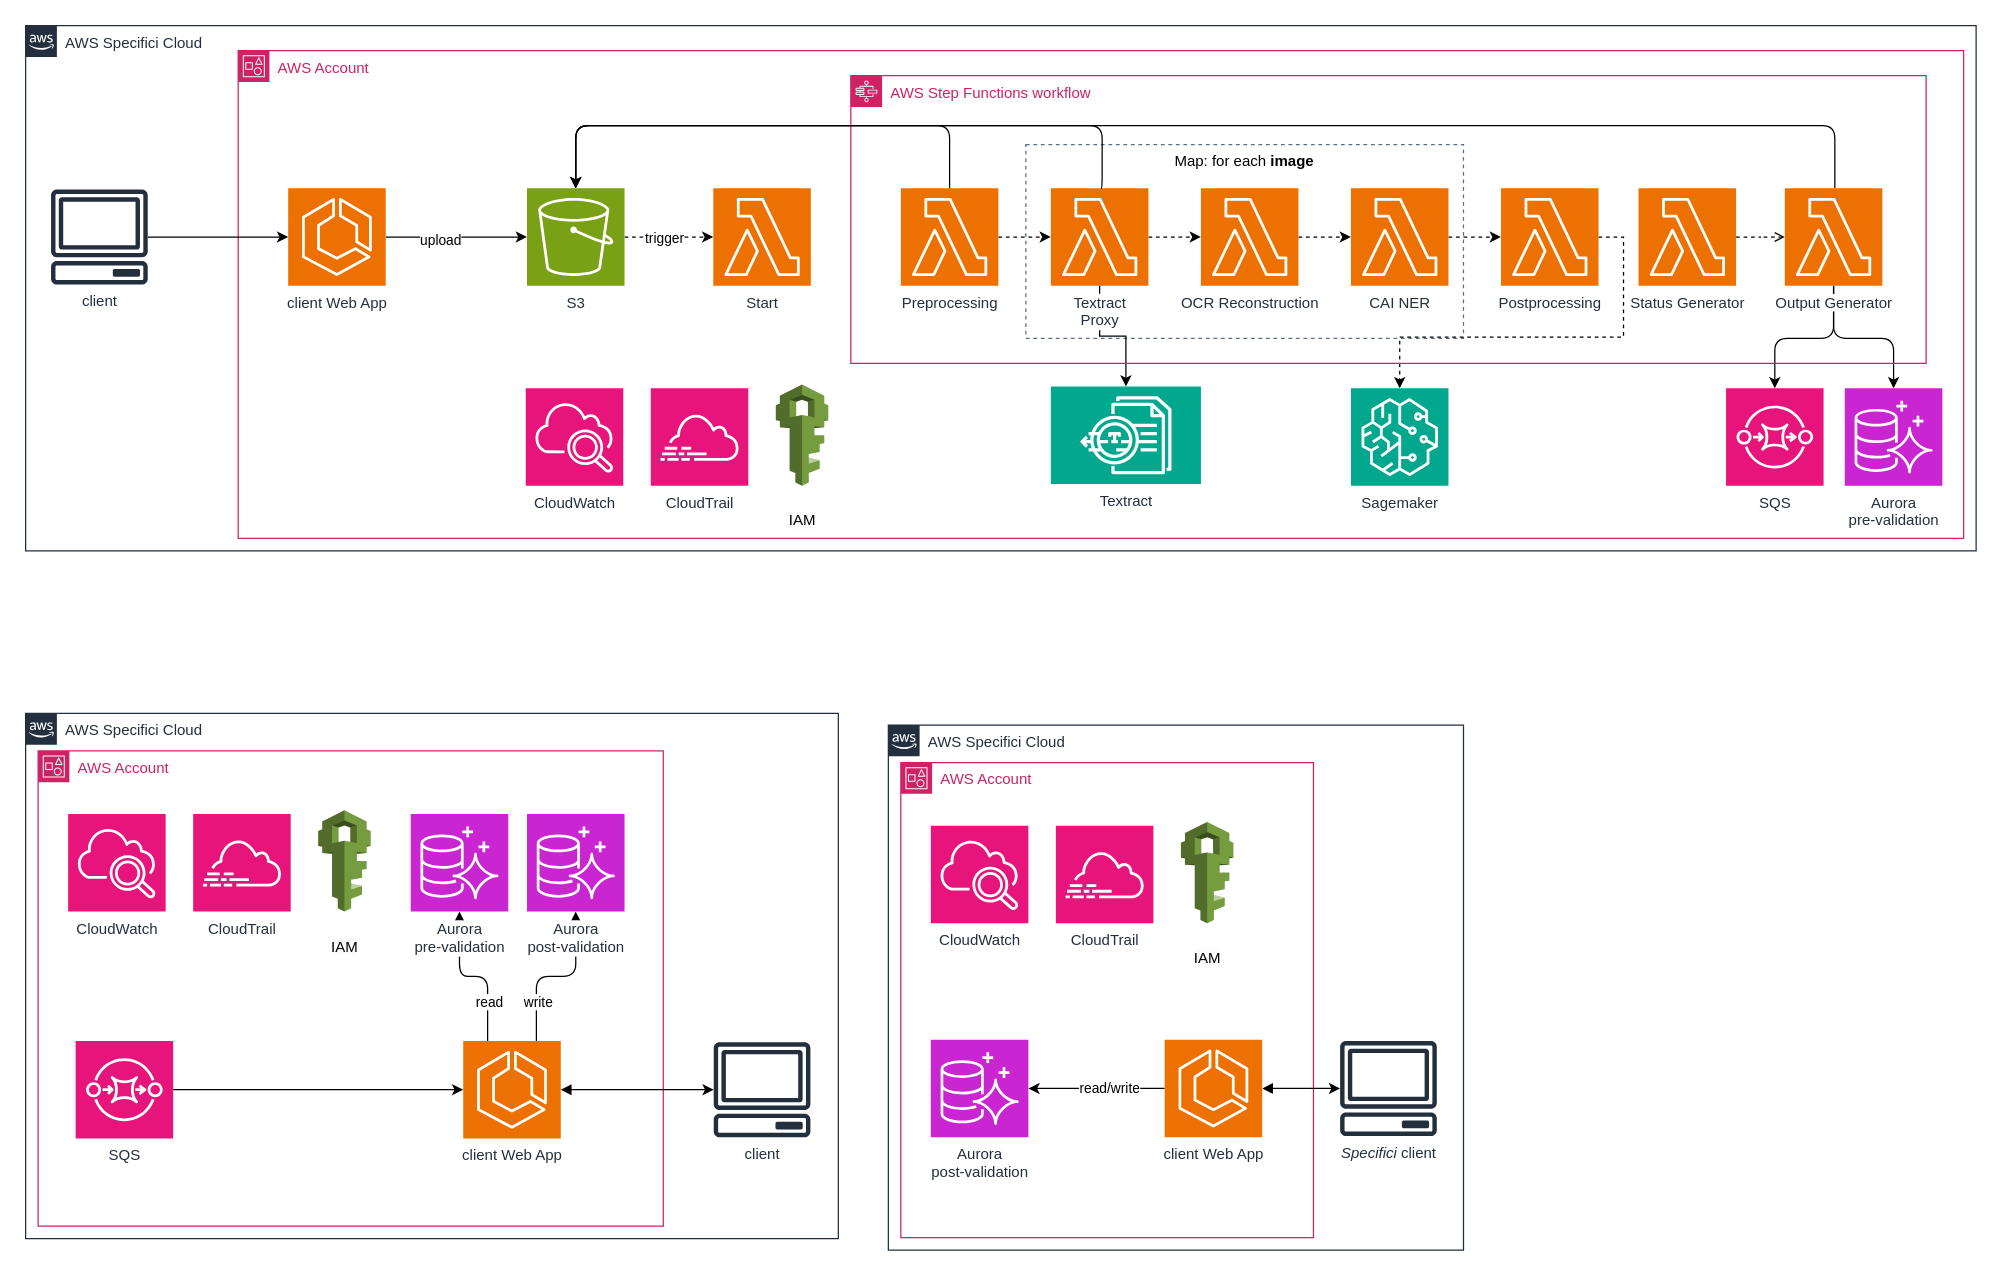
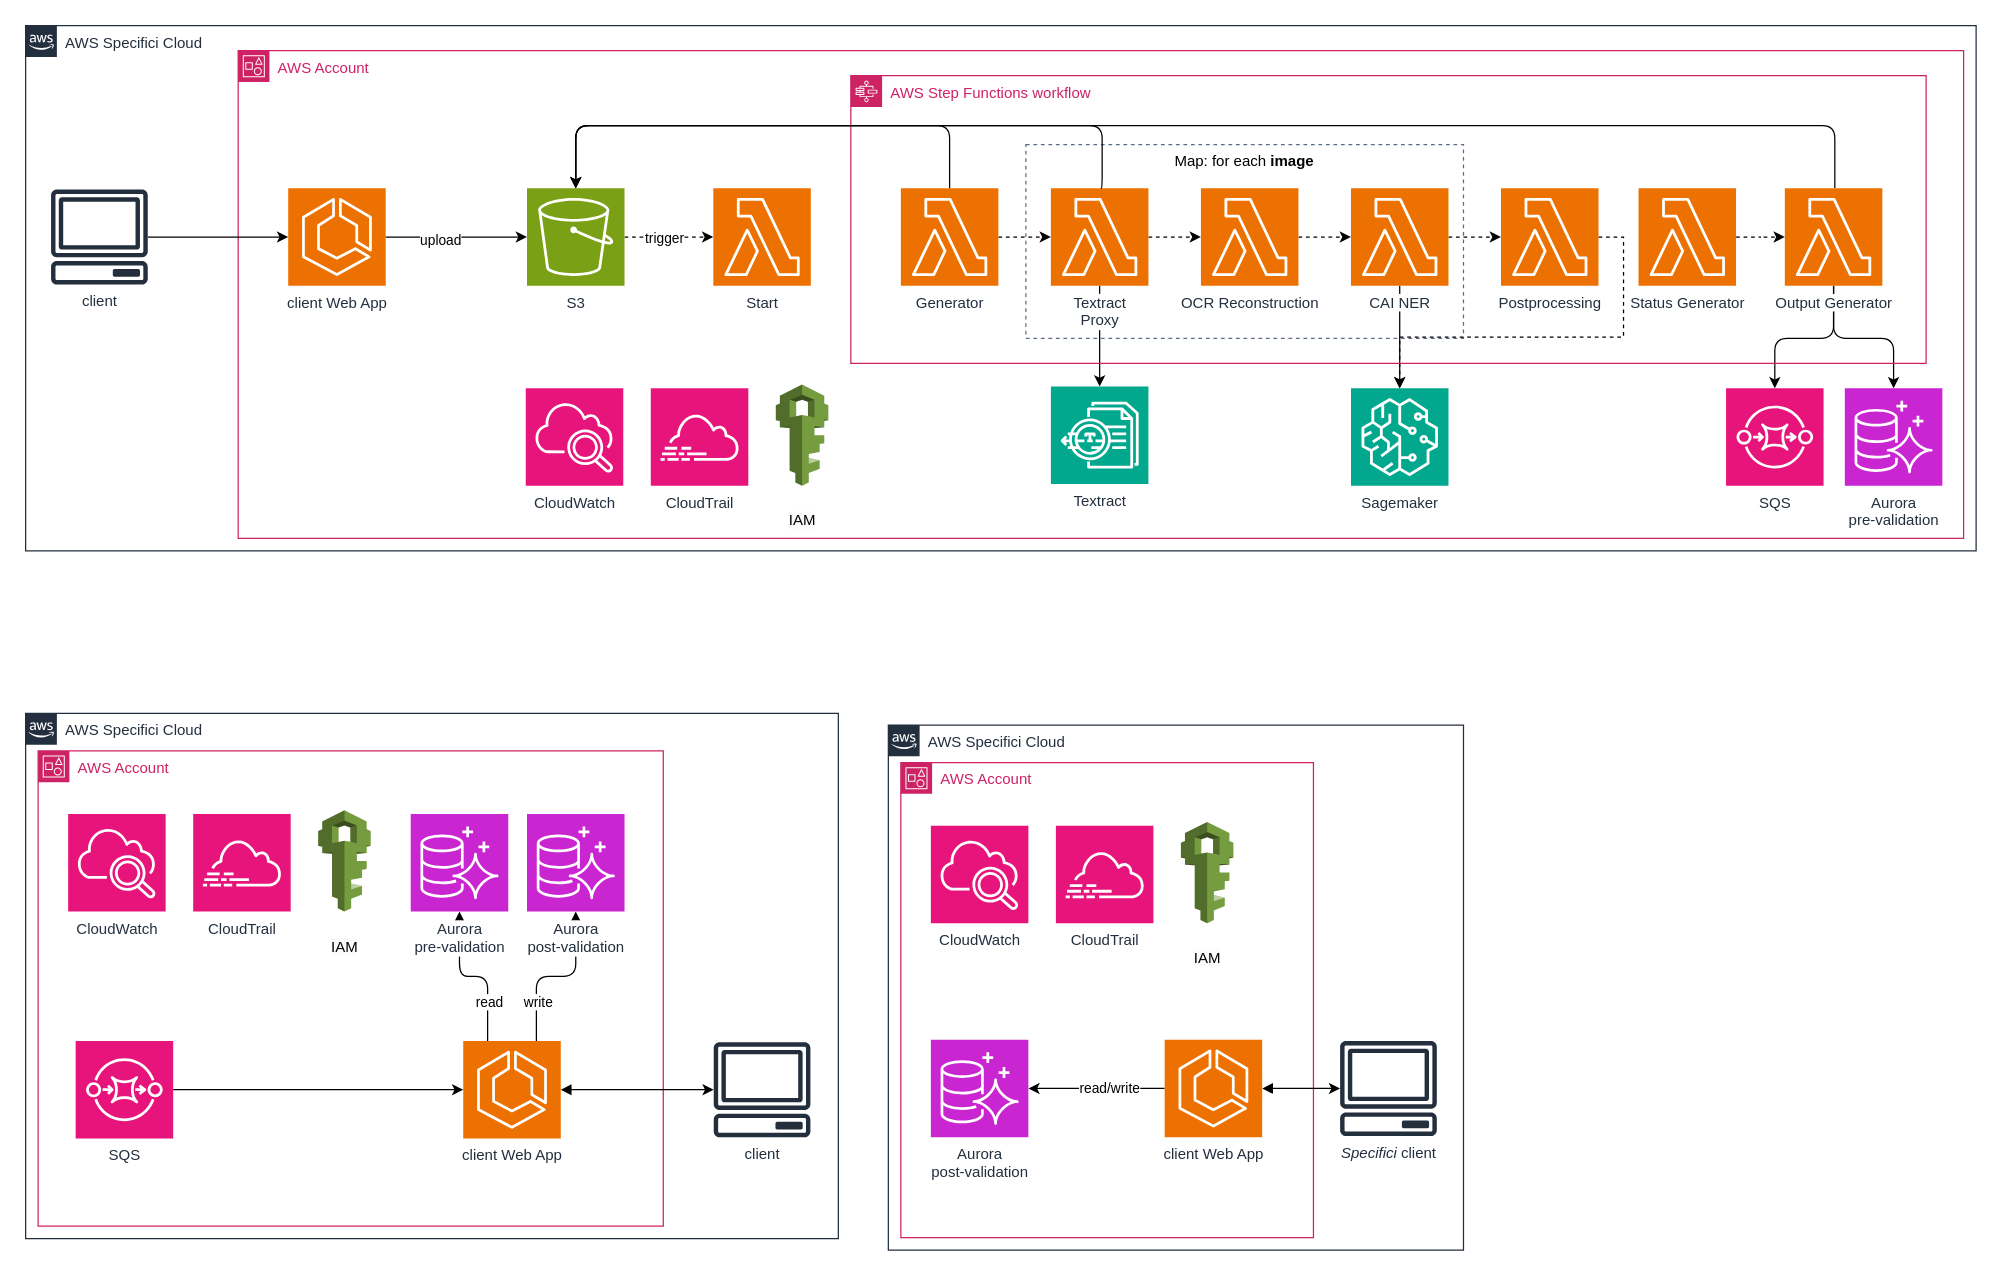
edge "Status Generator" -> "Output Generator": arrowhead open -> classic
node "Preprocessing": label "Preprocessing" -> "Generator"
edge "CAI NER" -> "Sagemaker": added
node "Textract": size 150x98 -> 98x98
